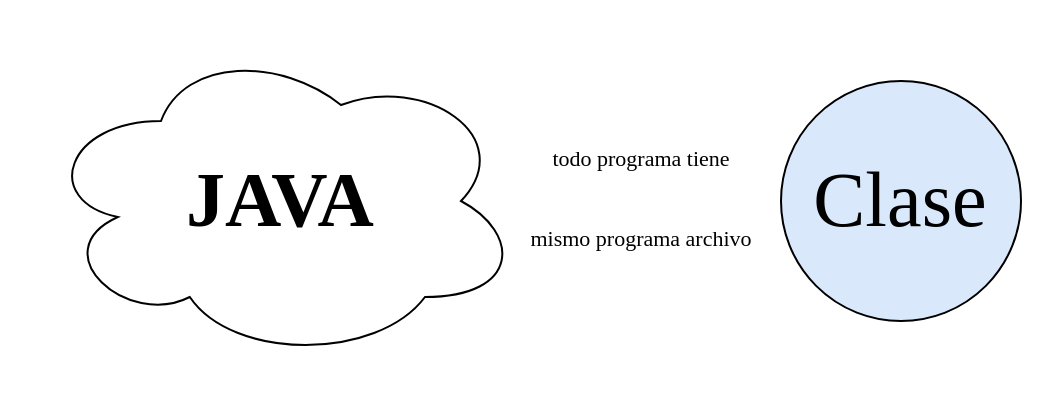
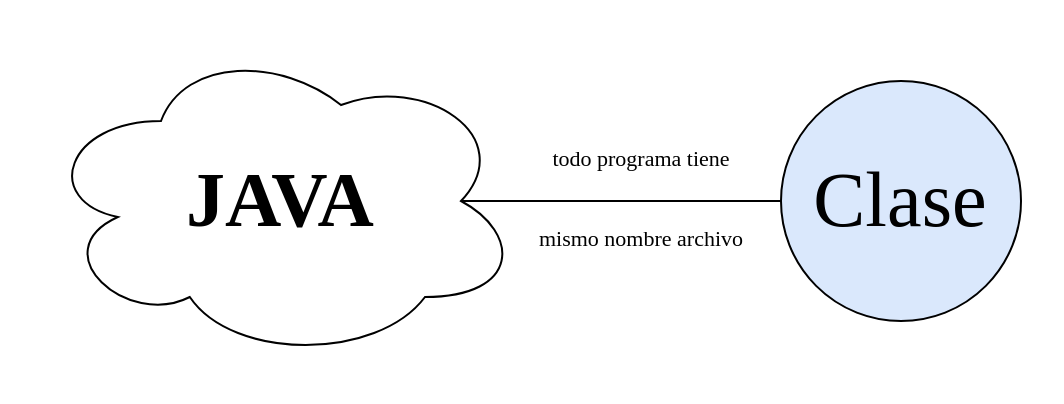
edge "JAVA" -- "Clase": added
node "mismo programa archivo": label "mismo programa archivo" -> "mismo nombre archivo"
